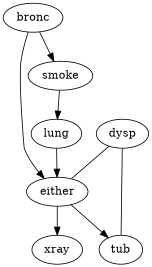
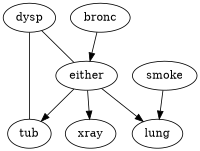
edge "bronc" -> "smoke": removed
edge "lung" -> "either": reversed
